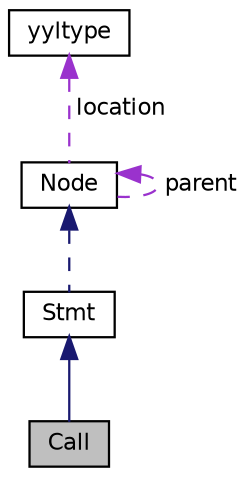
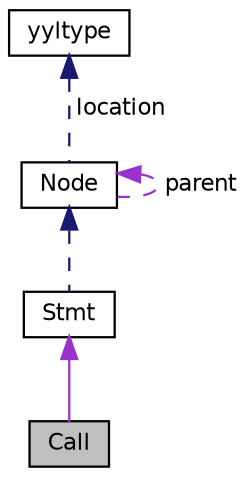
edge "Node" -> "yyltype": color darkorchid3 -> midnightblue
edge "Call" -> "Stmt": color midnightblue -> darkorchid3
